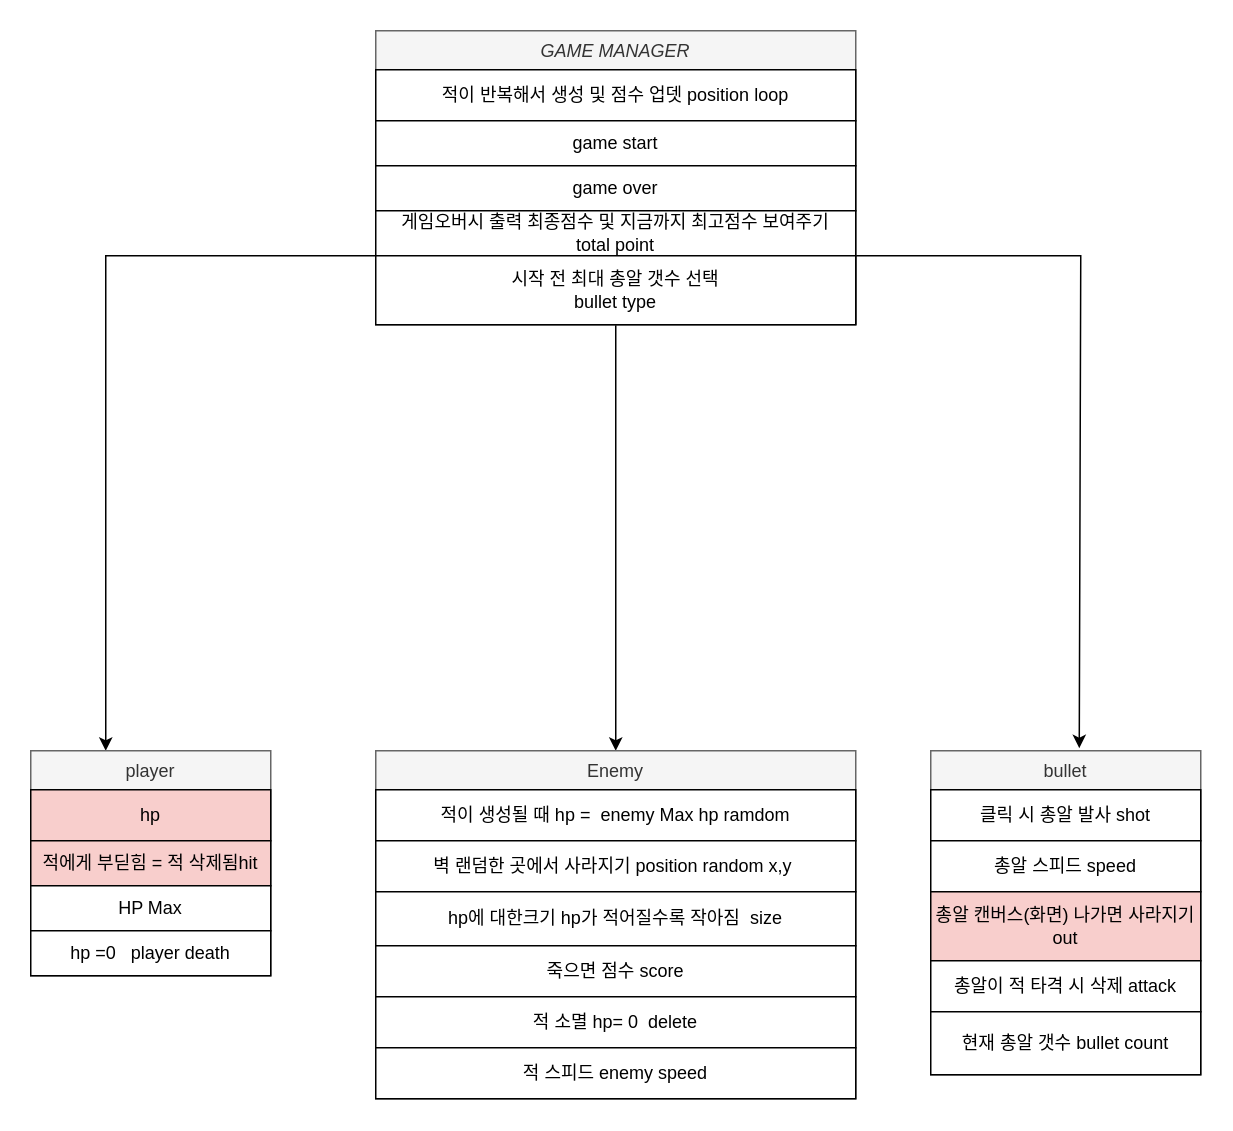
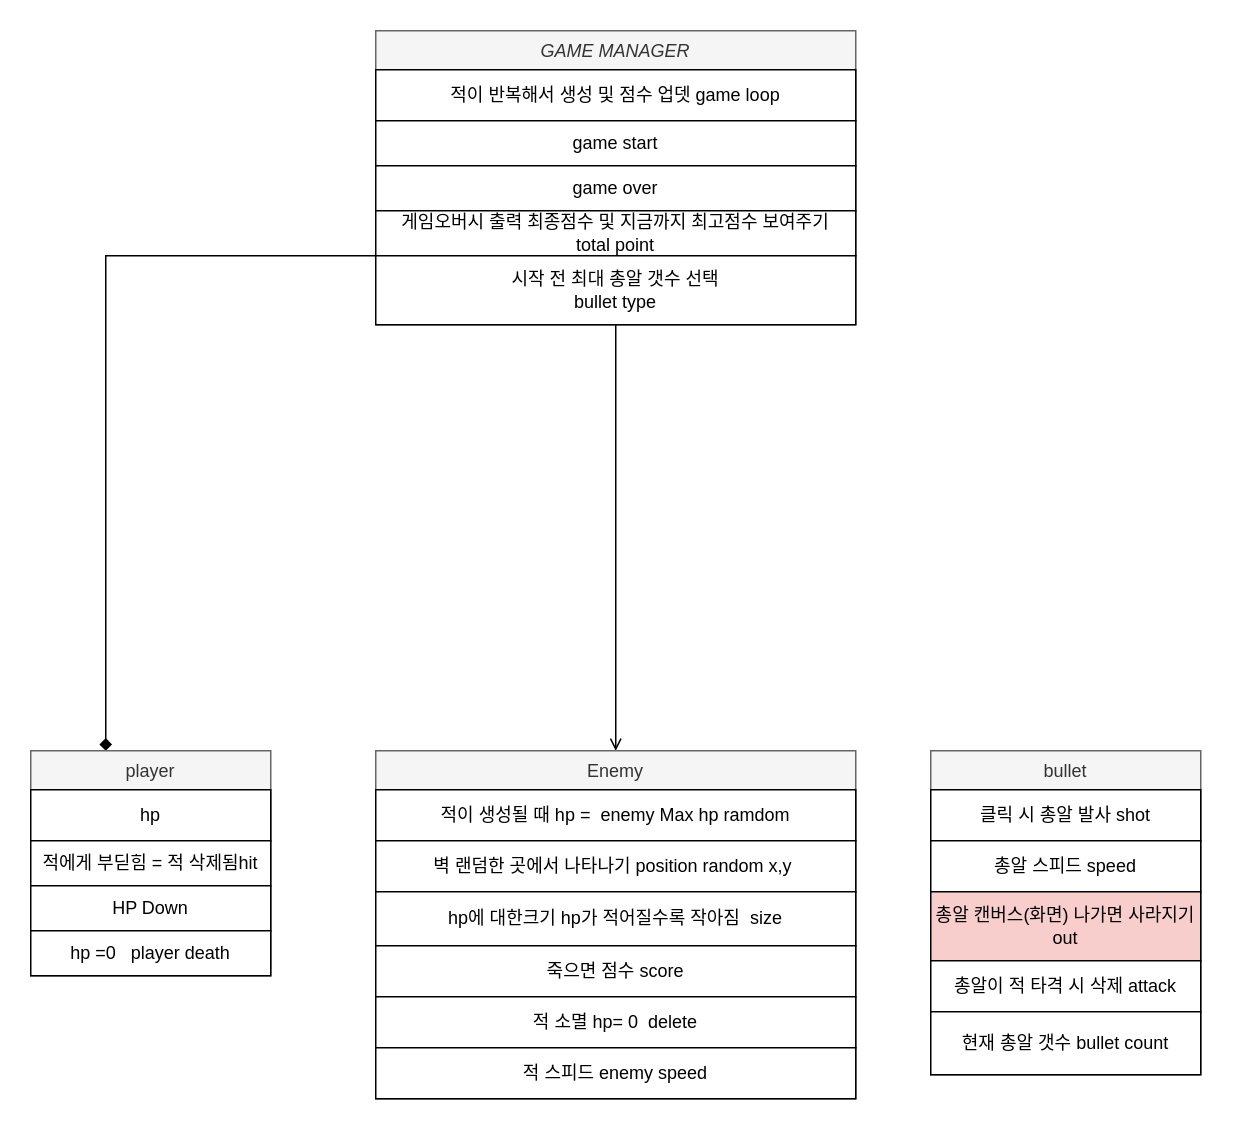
node "적이 반복해서 생성 및 점수 업뎃 position loop": label "적이 반복해서 생성 및 점수 업뎃 position loop" -> "적이 반복해서 생성 및 점수 업뎃 game loop"
edge "GAME MANAGER" -> "bullet": removed
edge "GAME MANAGER" -> "player": arrowhead classic -> diamond
edge "GAME MANAGER" -> "Enemy": arrowhead classic -> open
node "hp": fillcolor #f8cecc -> #ffffff
node "적에게 부딛힘 = 적 삭제됨hit": fillcolor #f8cecc -> #ffffff
node "벽 랜덤한 곳에서 사라지기 position random x,y": label "벽 랜덤한 곳에서 사라지기 position random x,y" -> "벽 랜덤한 곳에서 나타나기 position random x,y"
node "HP Max": label "HP Max" -> "HP Down"
